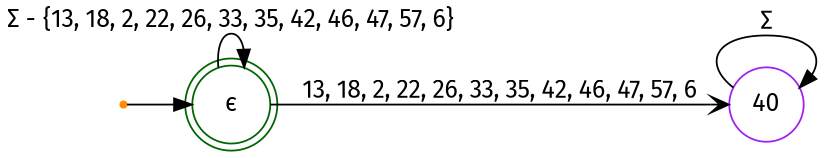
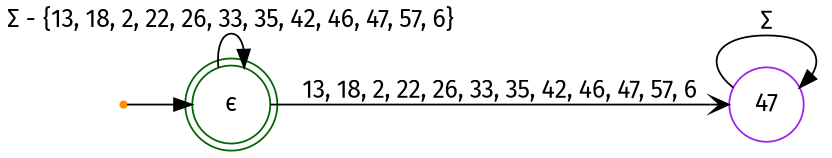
node "40": label "40" -> "47"
